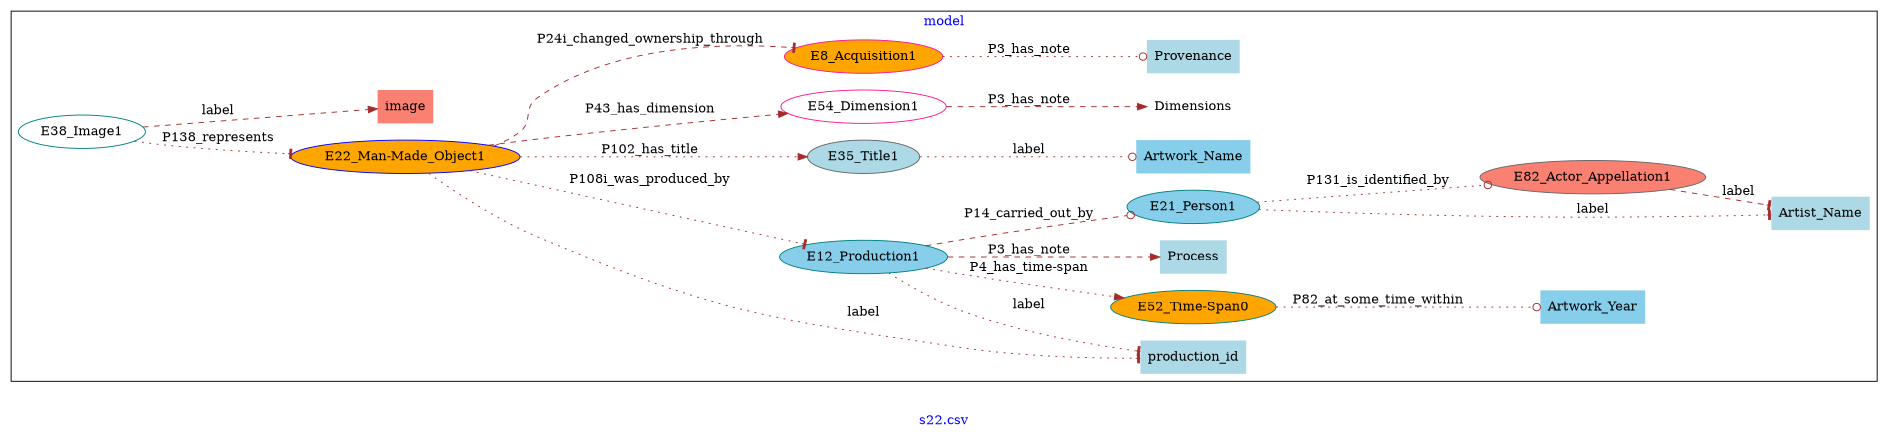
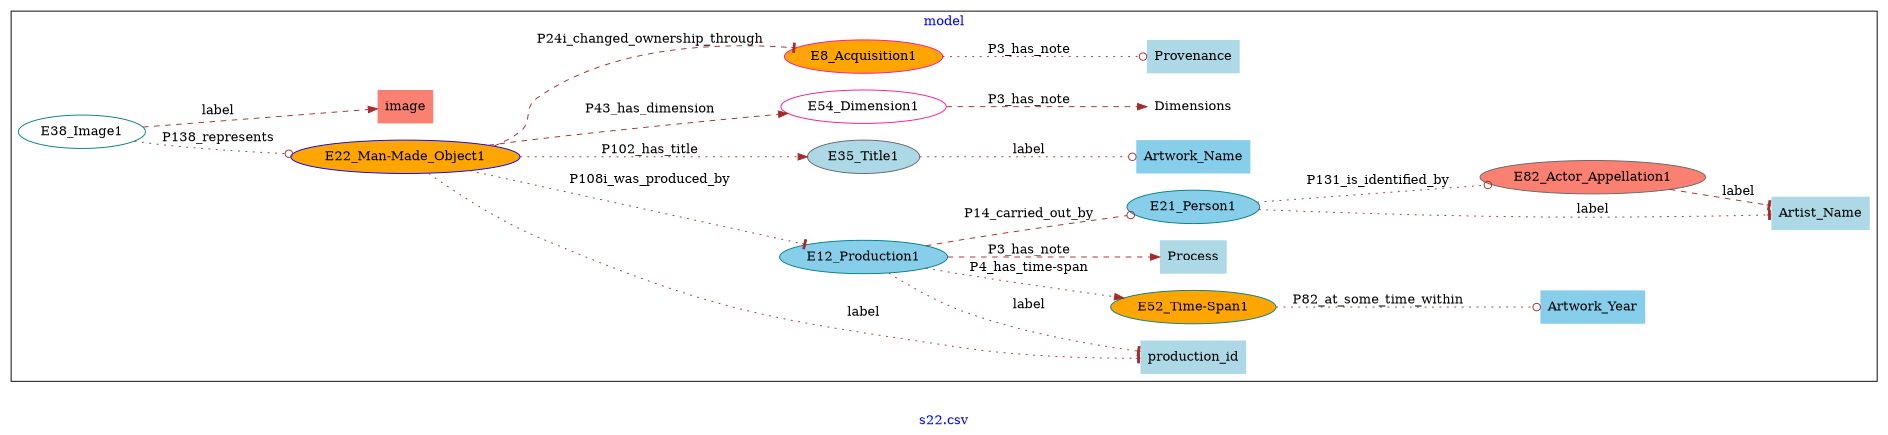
edge "E38_Image1" -> "E22_Man-Made_Object1": arrowhead tee -> odot
node "E52_Time-Span0": label "E52_Time-Span0" -> "E52_Time-Span1"
